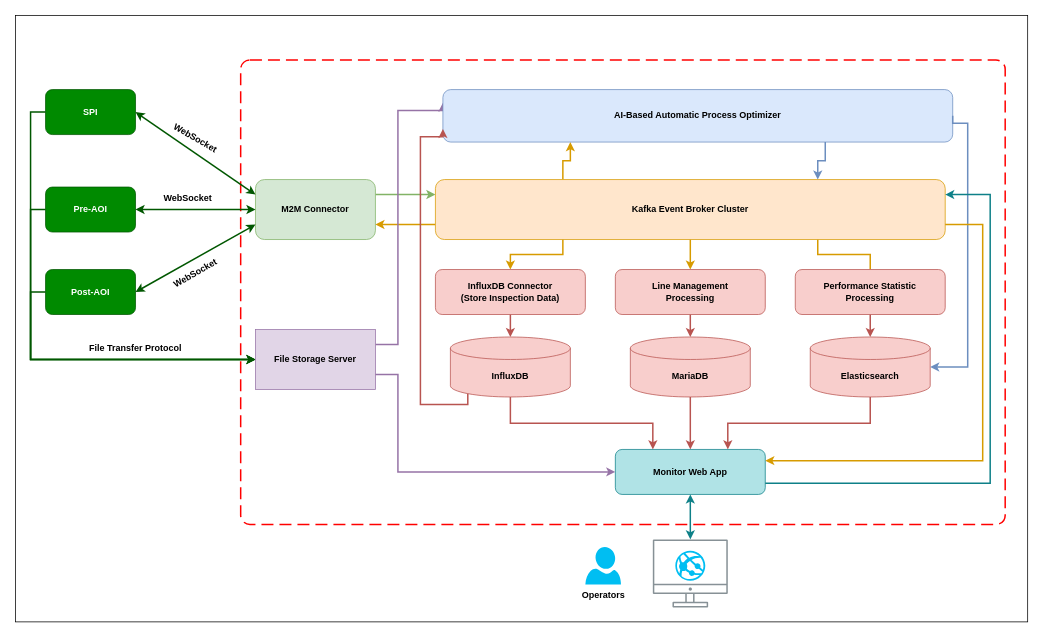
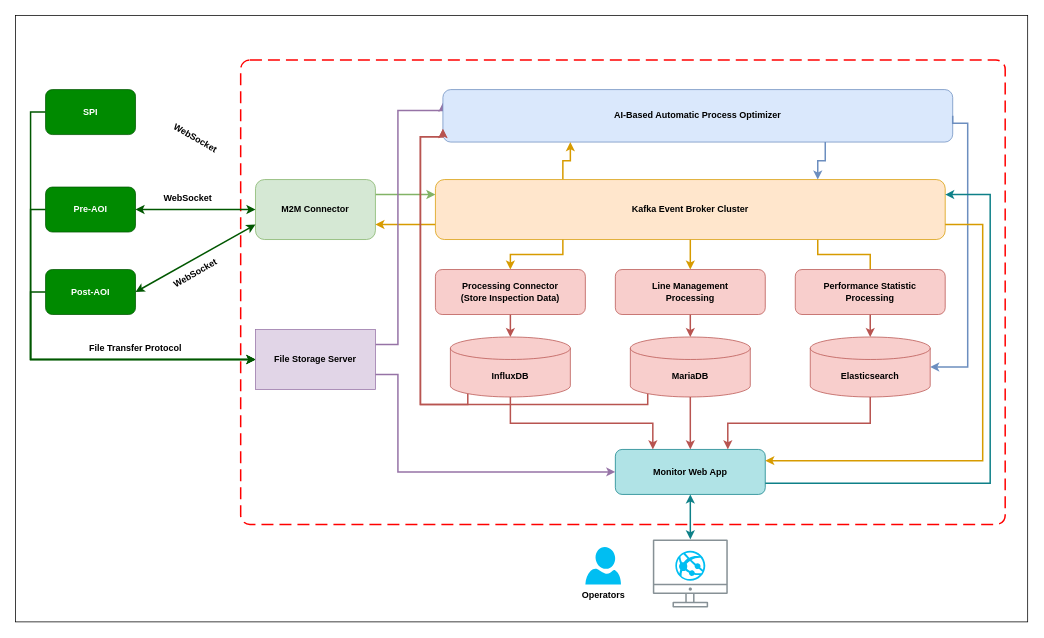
edge "SPI" -- "M2M Connector": removed
node "InfluxDB Connector (Store Inspection Data)": label "InfluxDB Connector (Store Inspection Data)" -> "Processing Connector (Store Inspection Data)"
edge "MariaDB" -> "AI-Based Automatic Process Optimizer": added
